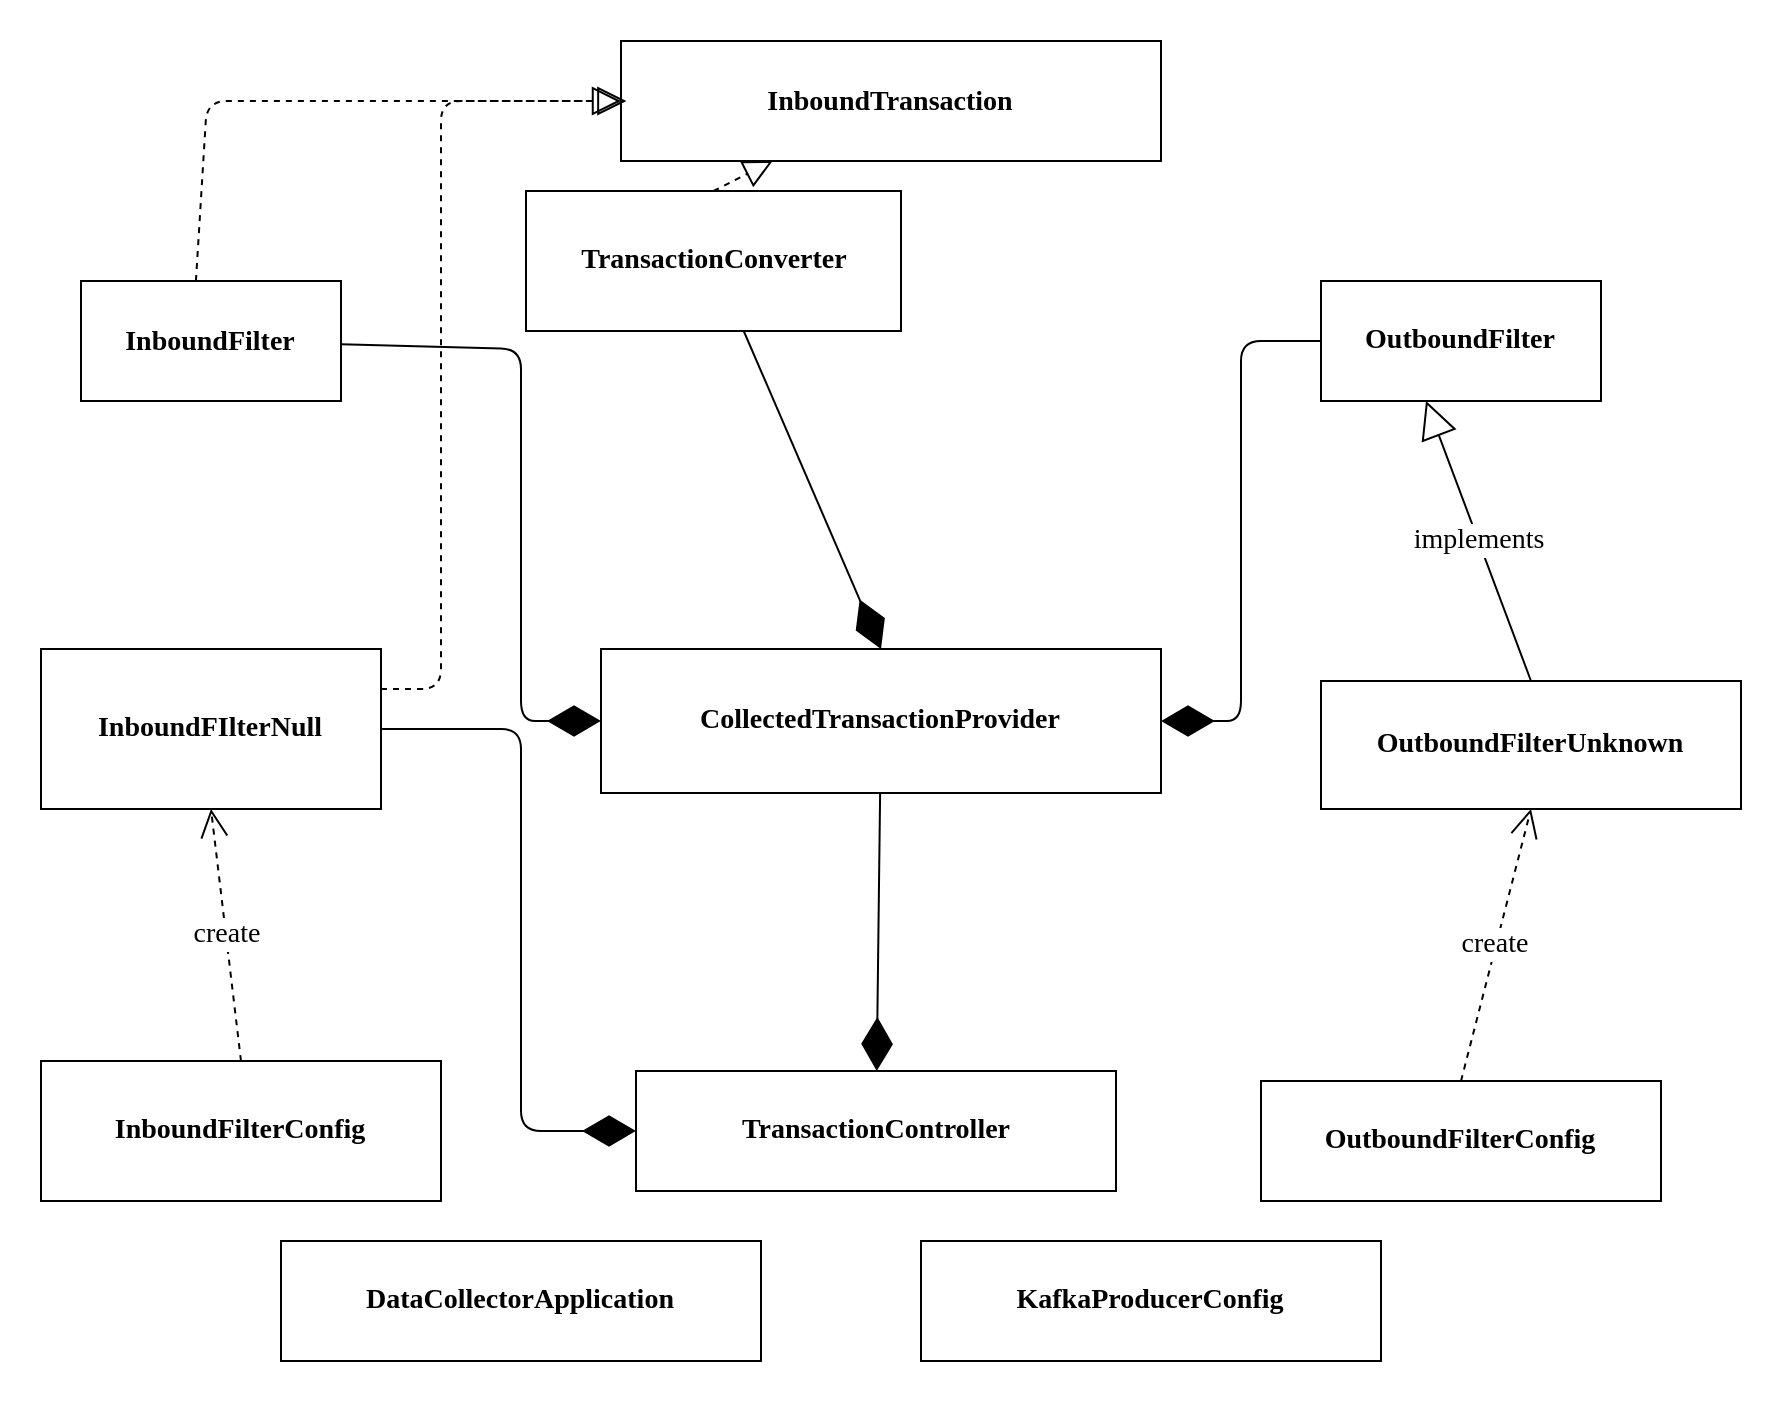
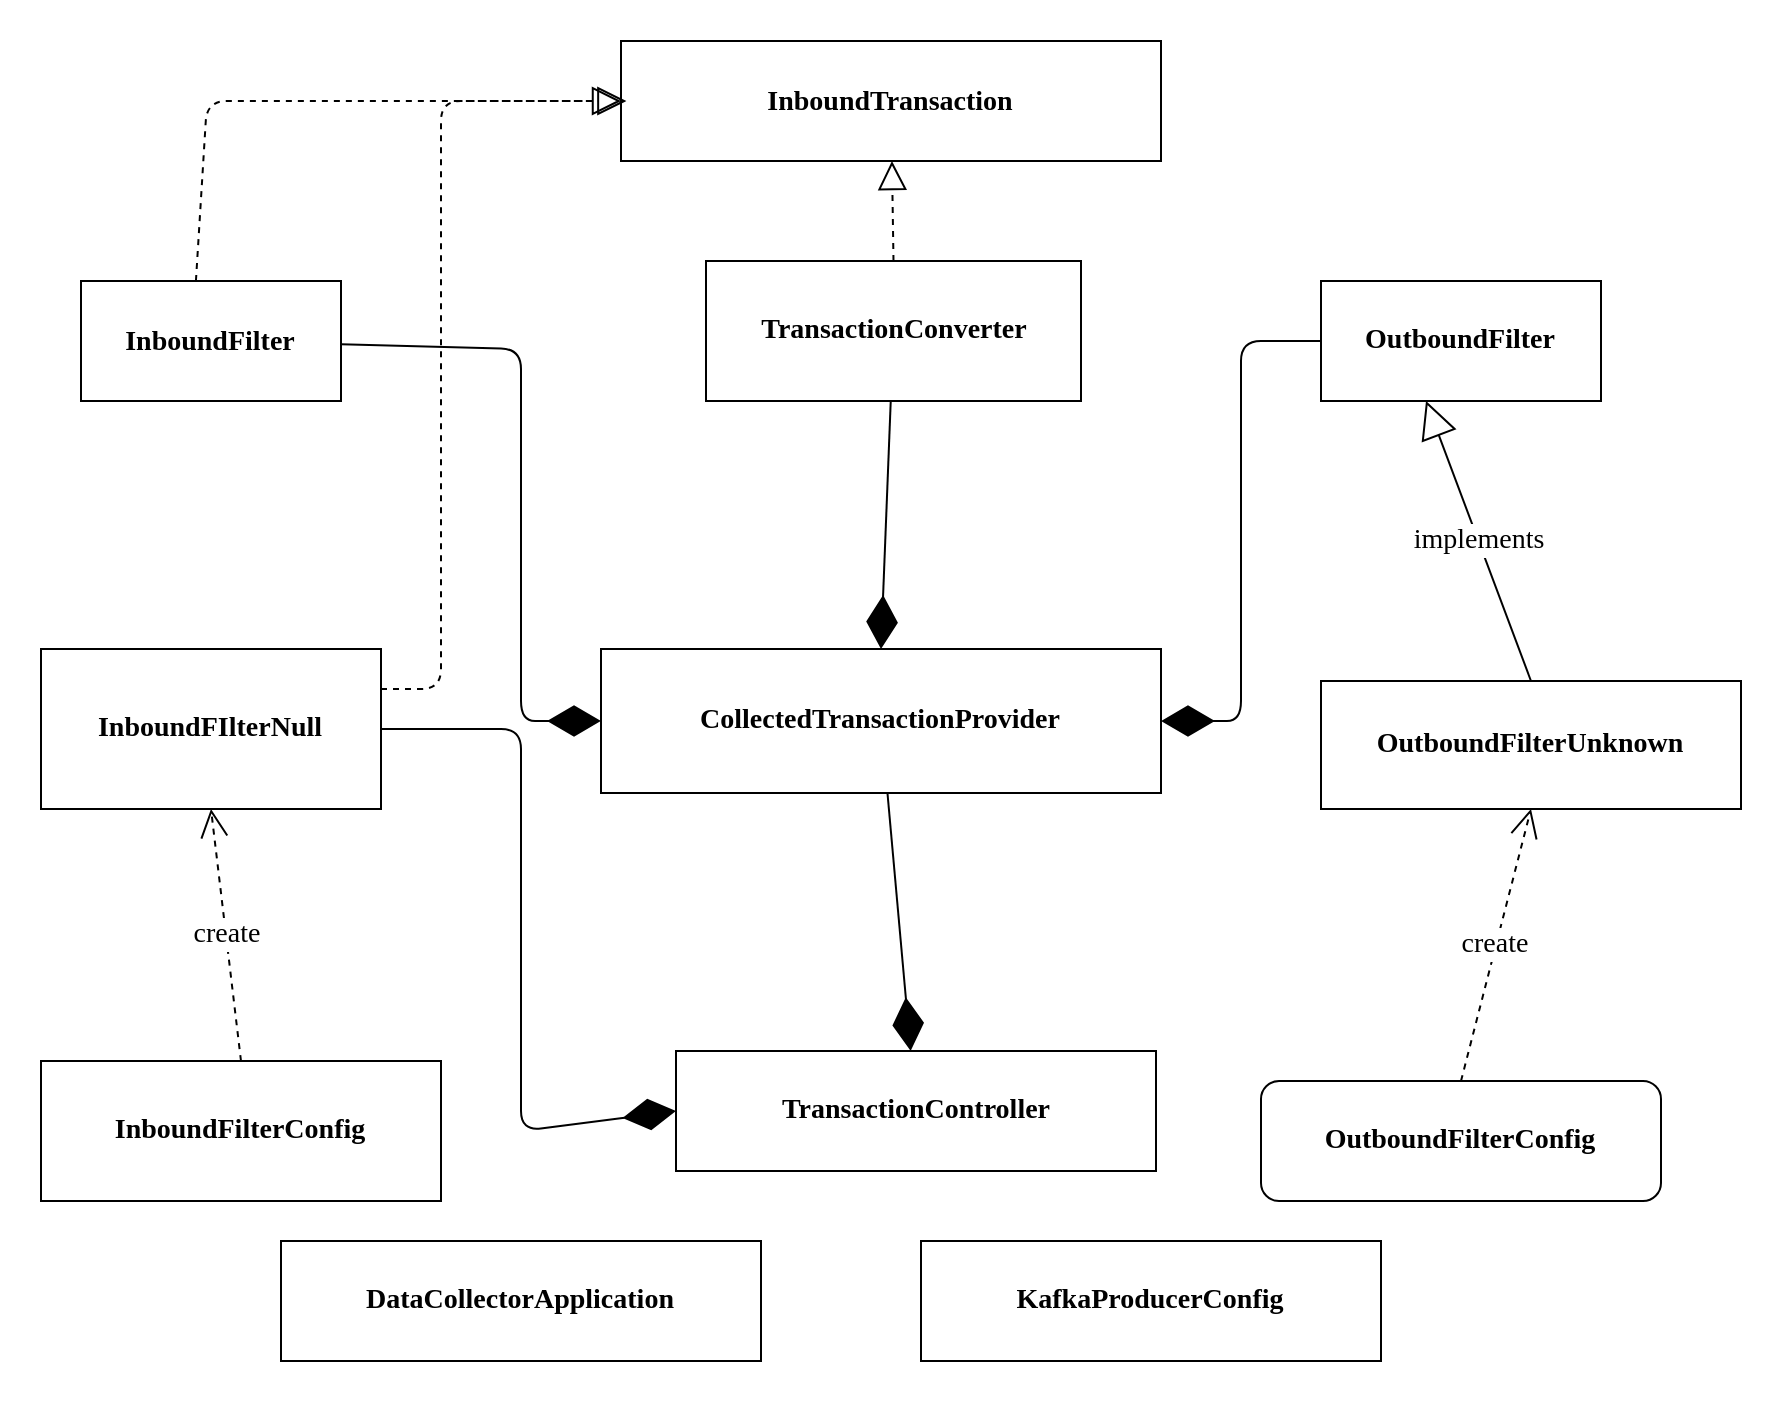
node "TransactionConverter": moved (714, 261) -> (894, 331)
node "TransactionController": moved (876, 1131) -> (916, 1111)
node "OutboundFilterConfig": shape rectangle -> rounded rectangle
